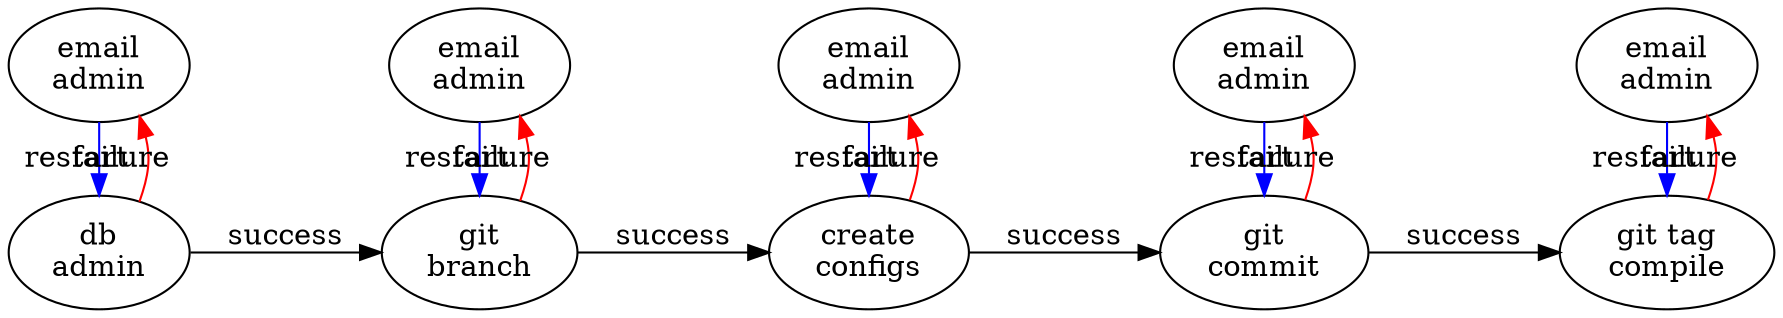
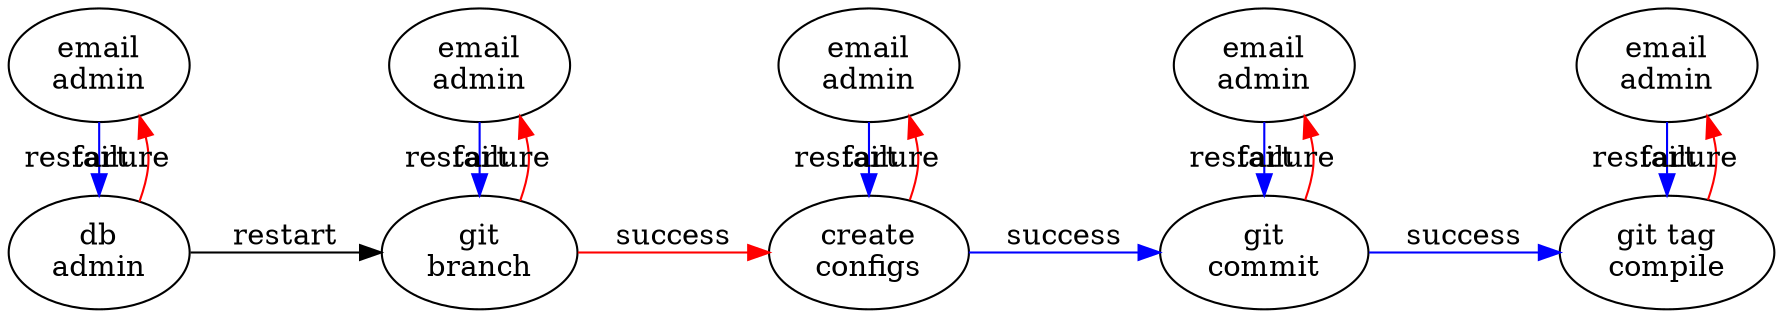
edge "db admin" -> "git branch": label "success" -> "restart"
edge "git branch" -> "create configs": color black -> red
edge "create configs" -> "git commit": color black -> blue
edge "git commit" -> "git tag compile": color black -> blue
